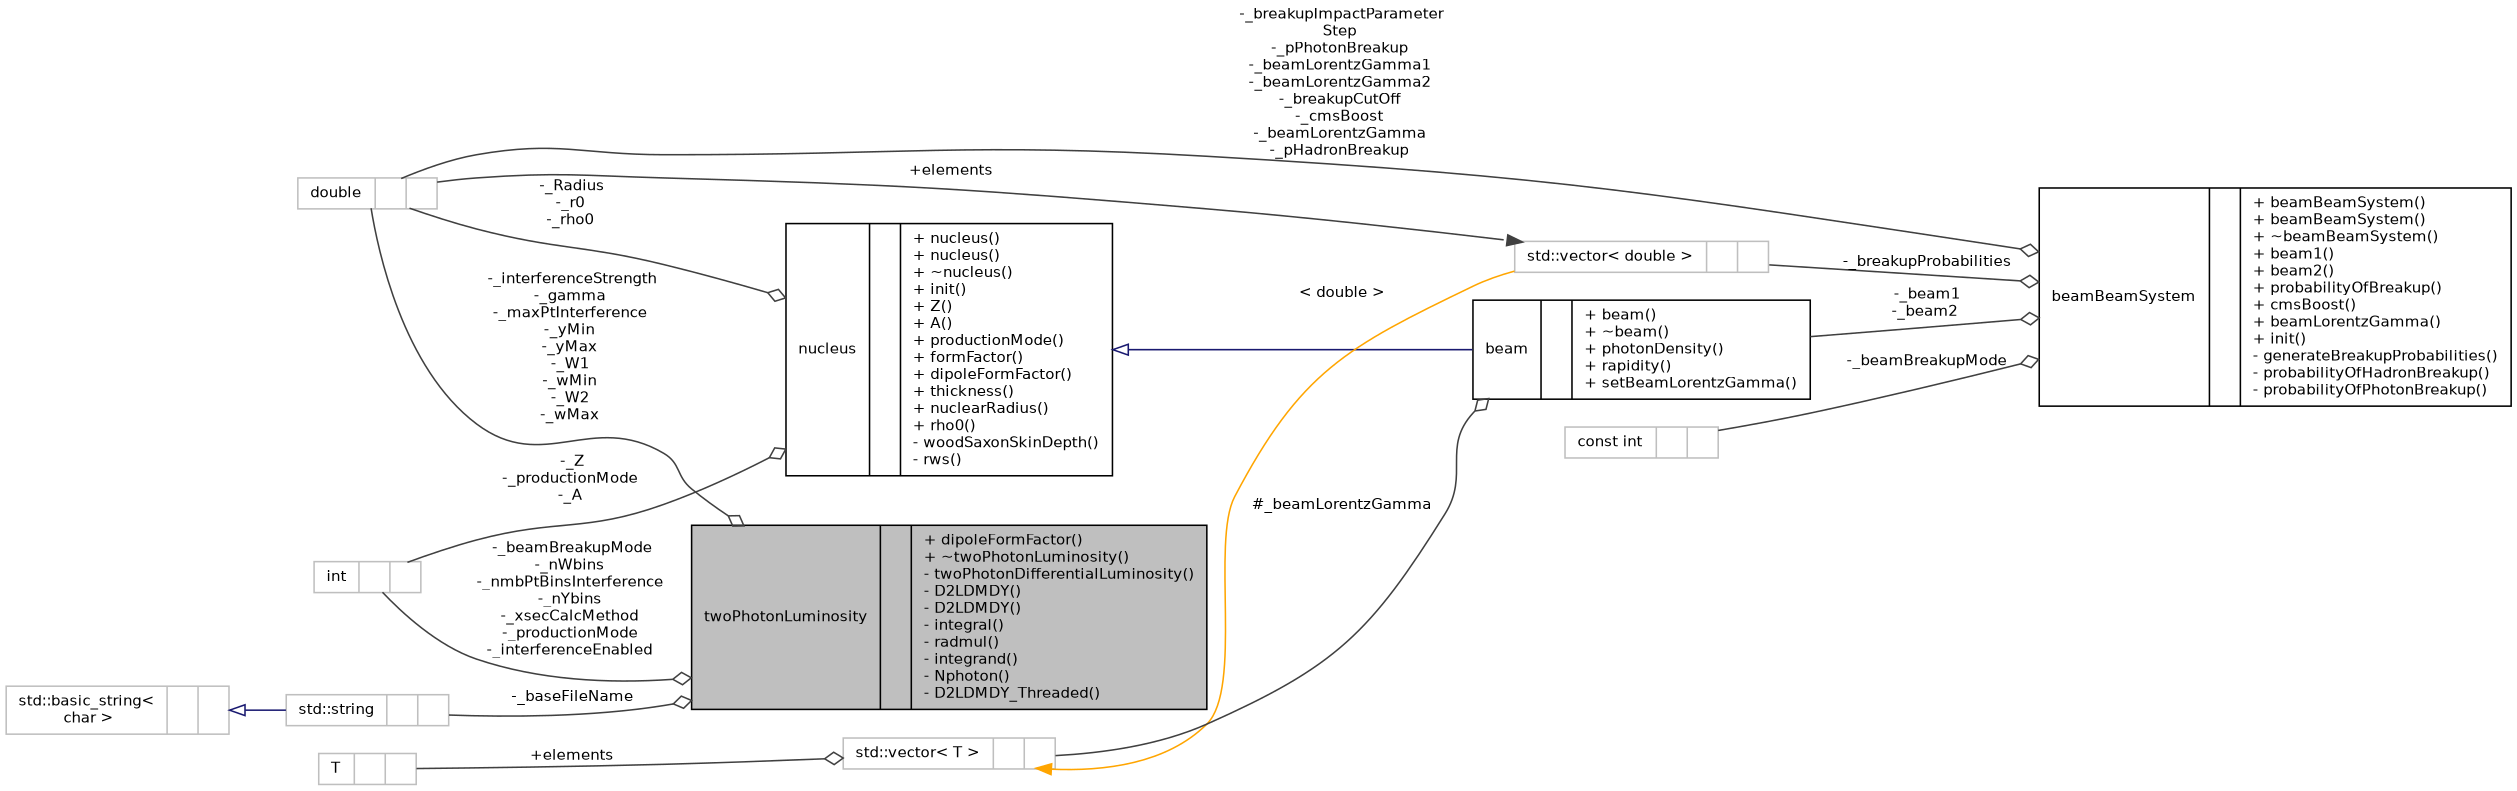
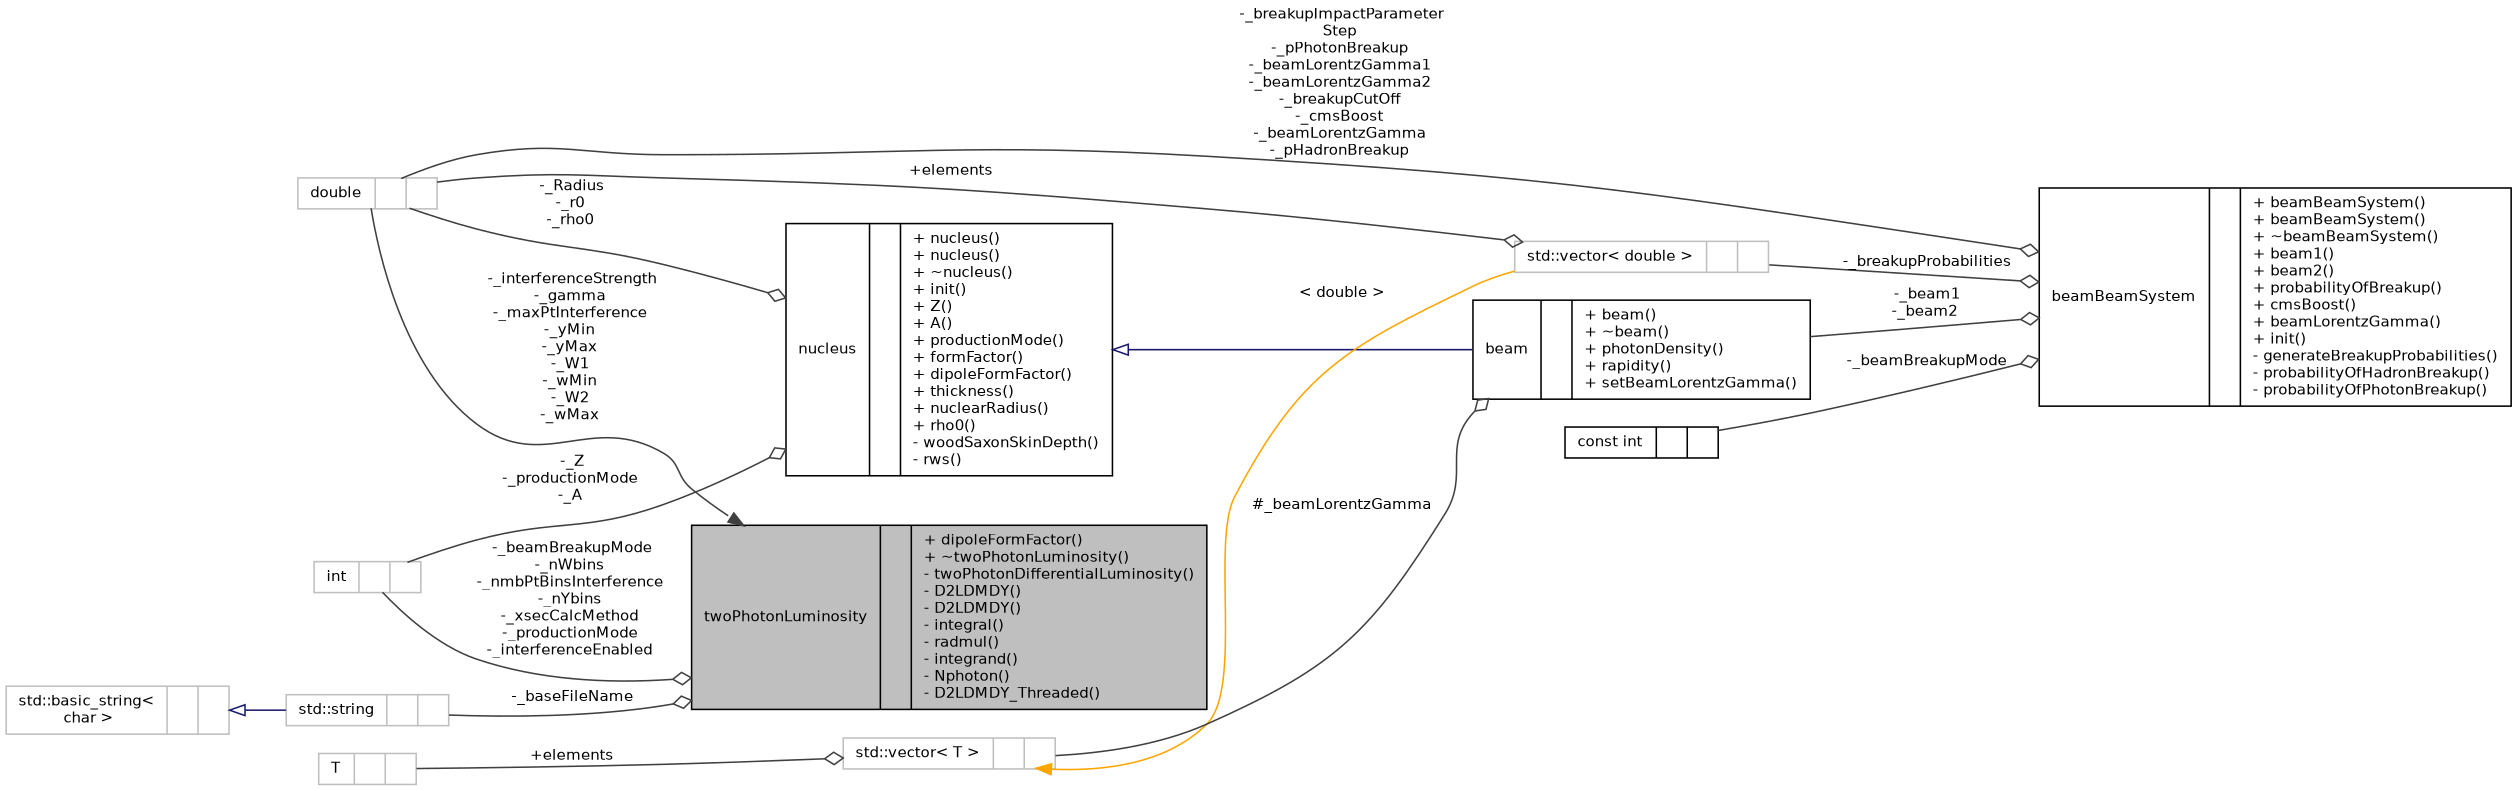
edge "double" -> "std::vector< double >": arrowhead normal -> odiamond
edge "double" -> "twoPhotonLuminosity": arrowhead odiamond -> normal
node "const int": color grey75 -> black
